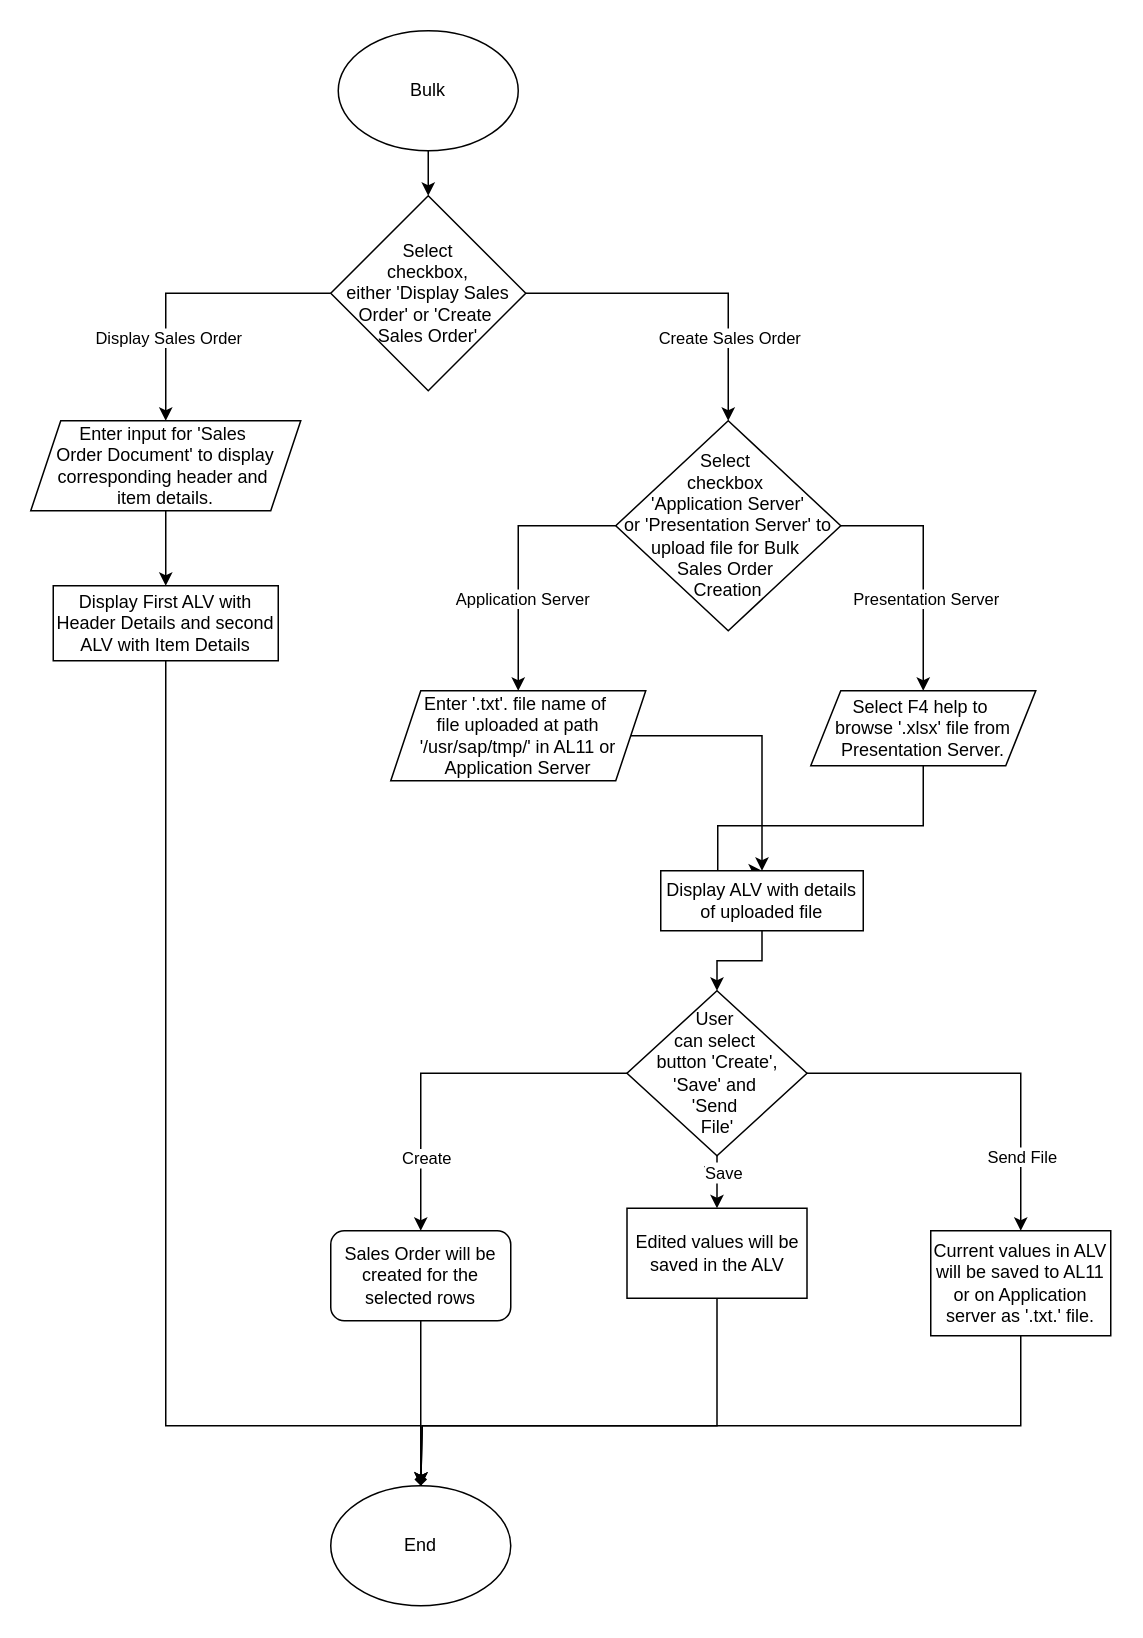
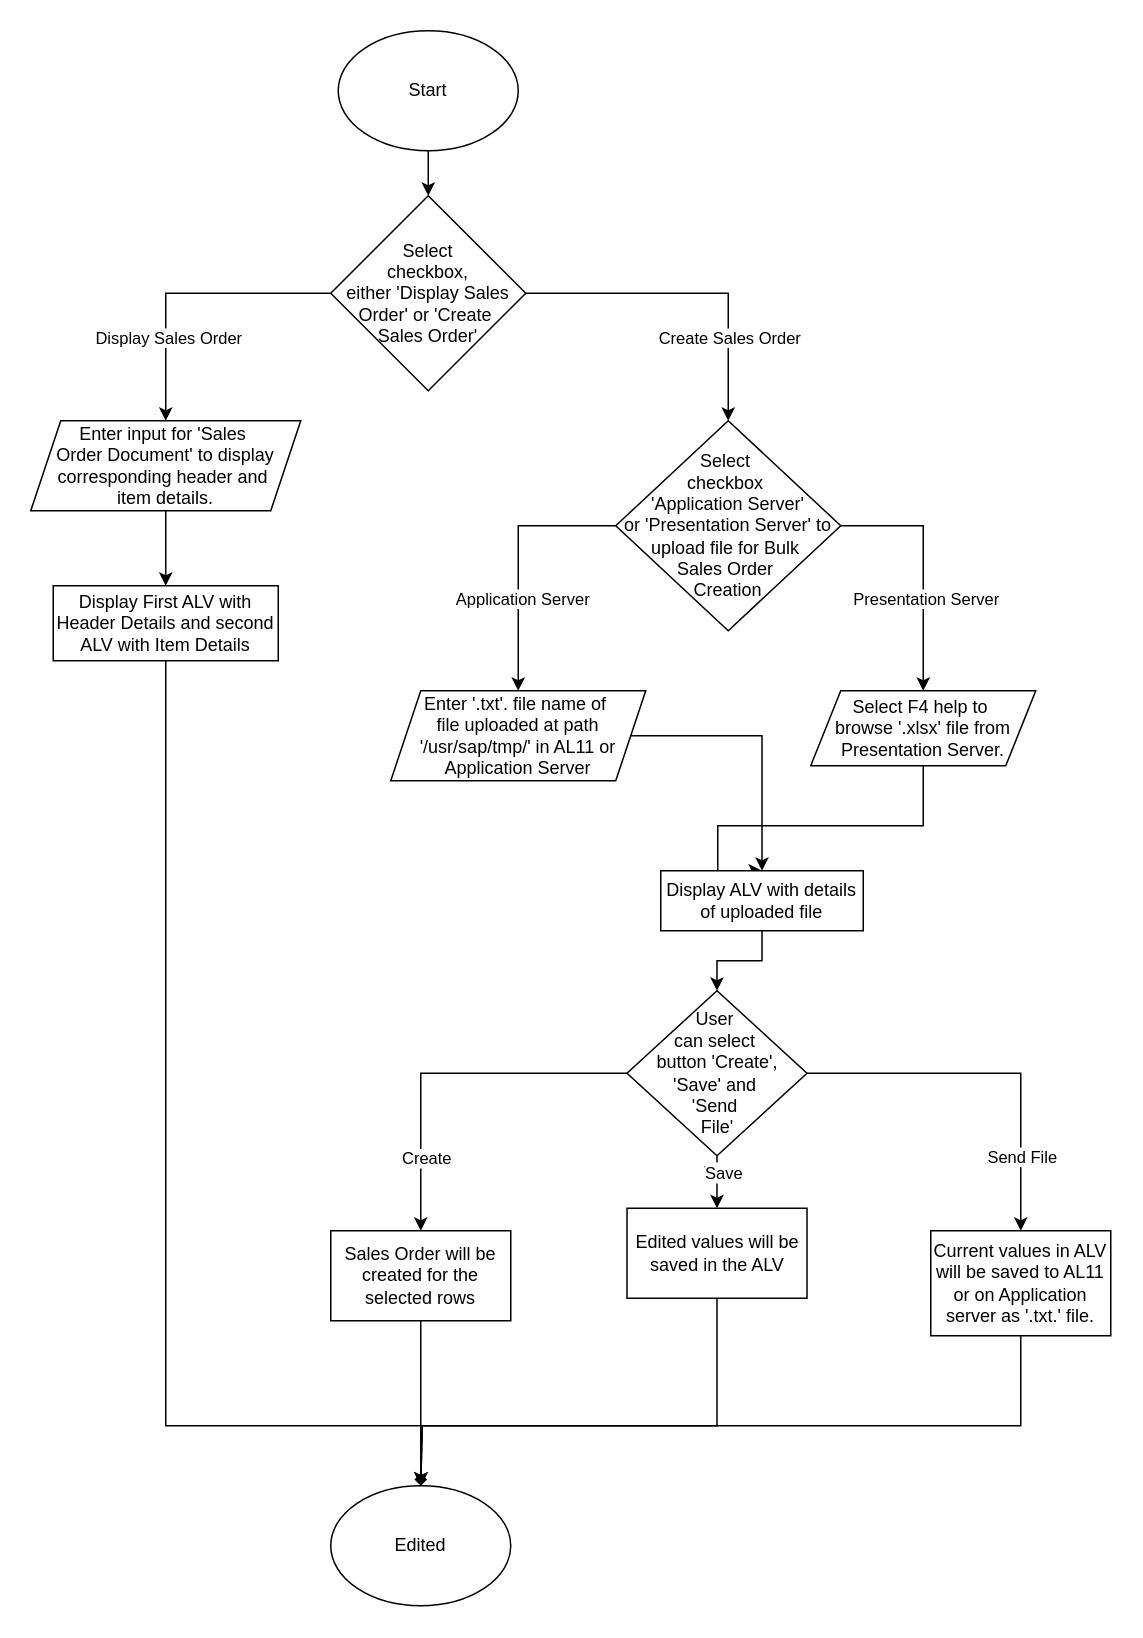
node "Bulk": label "Bulk" -> "Start"
node "Sales Order will be created for the selected rows": shape rounded rectangle -> rectangle
node "End": label "End" -> "Edited"
